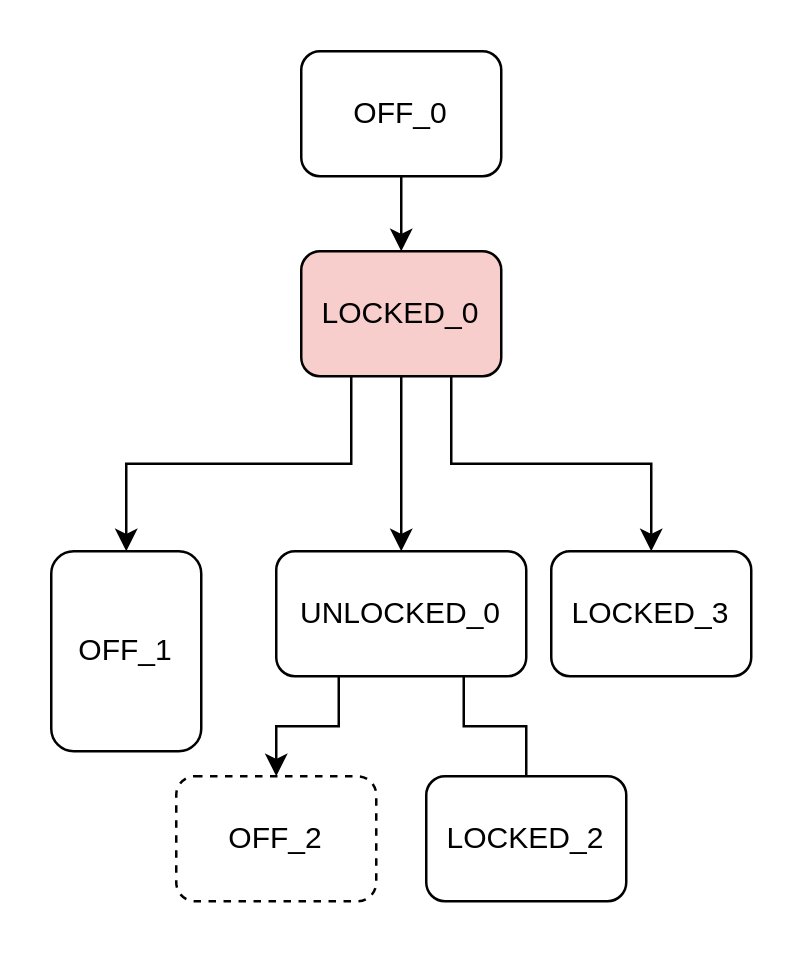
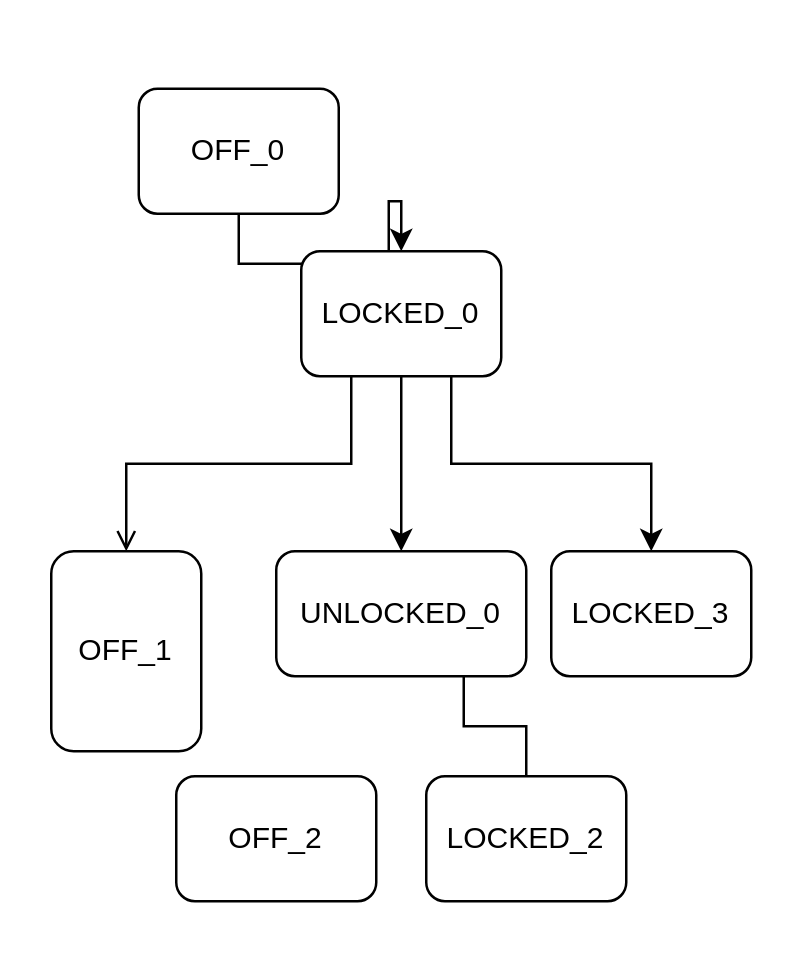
node "OFF_0": moved (401, 114) -> (239, 151)
node "LOCKED_0": fillcolor #f8cecc -> #ffffff
edge "LOCKED_0" -> "OFF_1": arrowhead classic -> open
edge "UNLOCKED_0" -> "OFF_2": removed
node "OFF_2": style dashed -> solid
